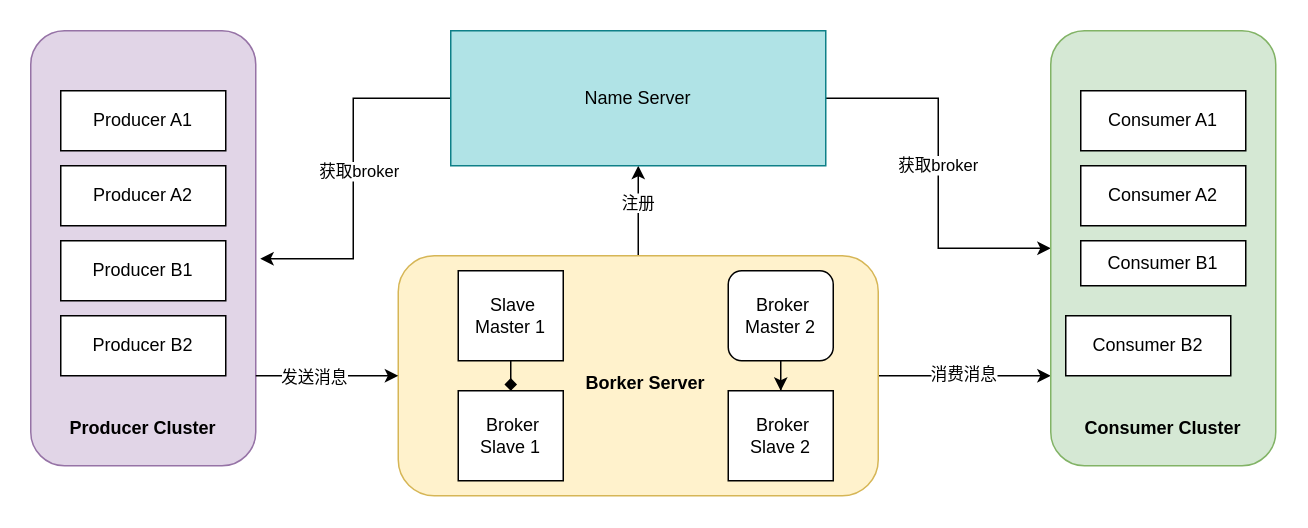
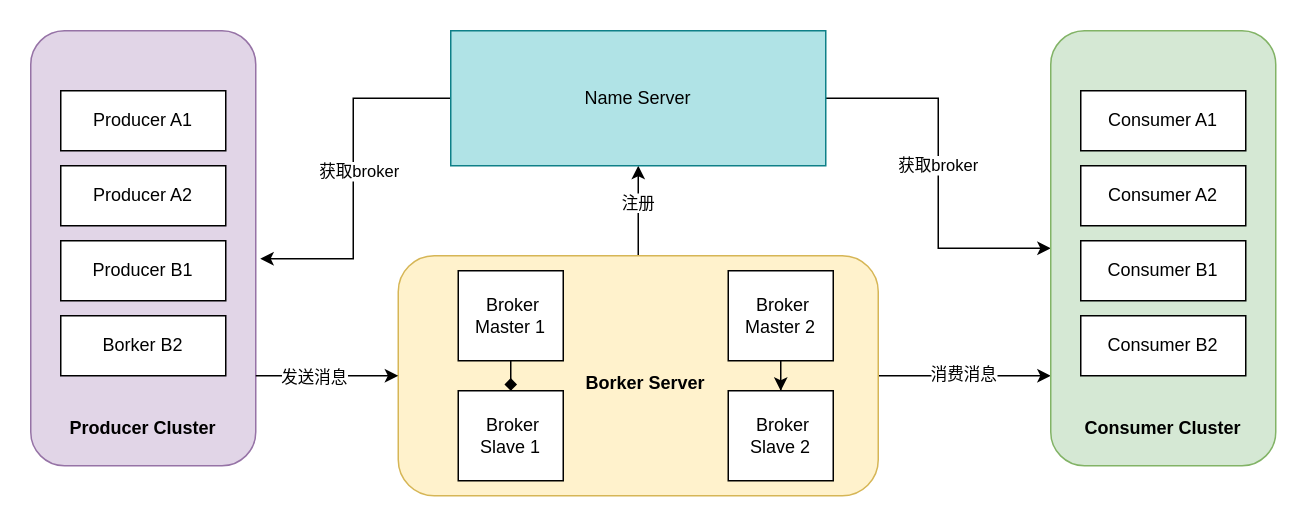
node "Consumer B1": size 165x45 -> 165x60
node "Slave Master 1": label "Slave Master 1" -> "Broker Master 1"
node "Broker Master 2": shape rounded rectangle -> rectangle
node "Producer B2": label "Producer B2" -> "Borker B2"
node "Consumer B2": moved (1148, 346) -> (1163, 346)
